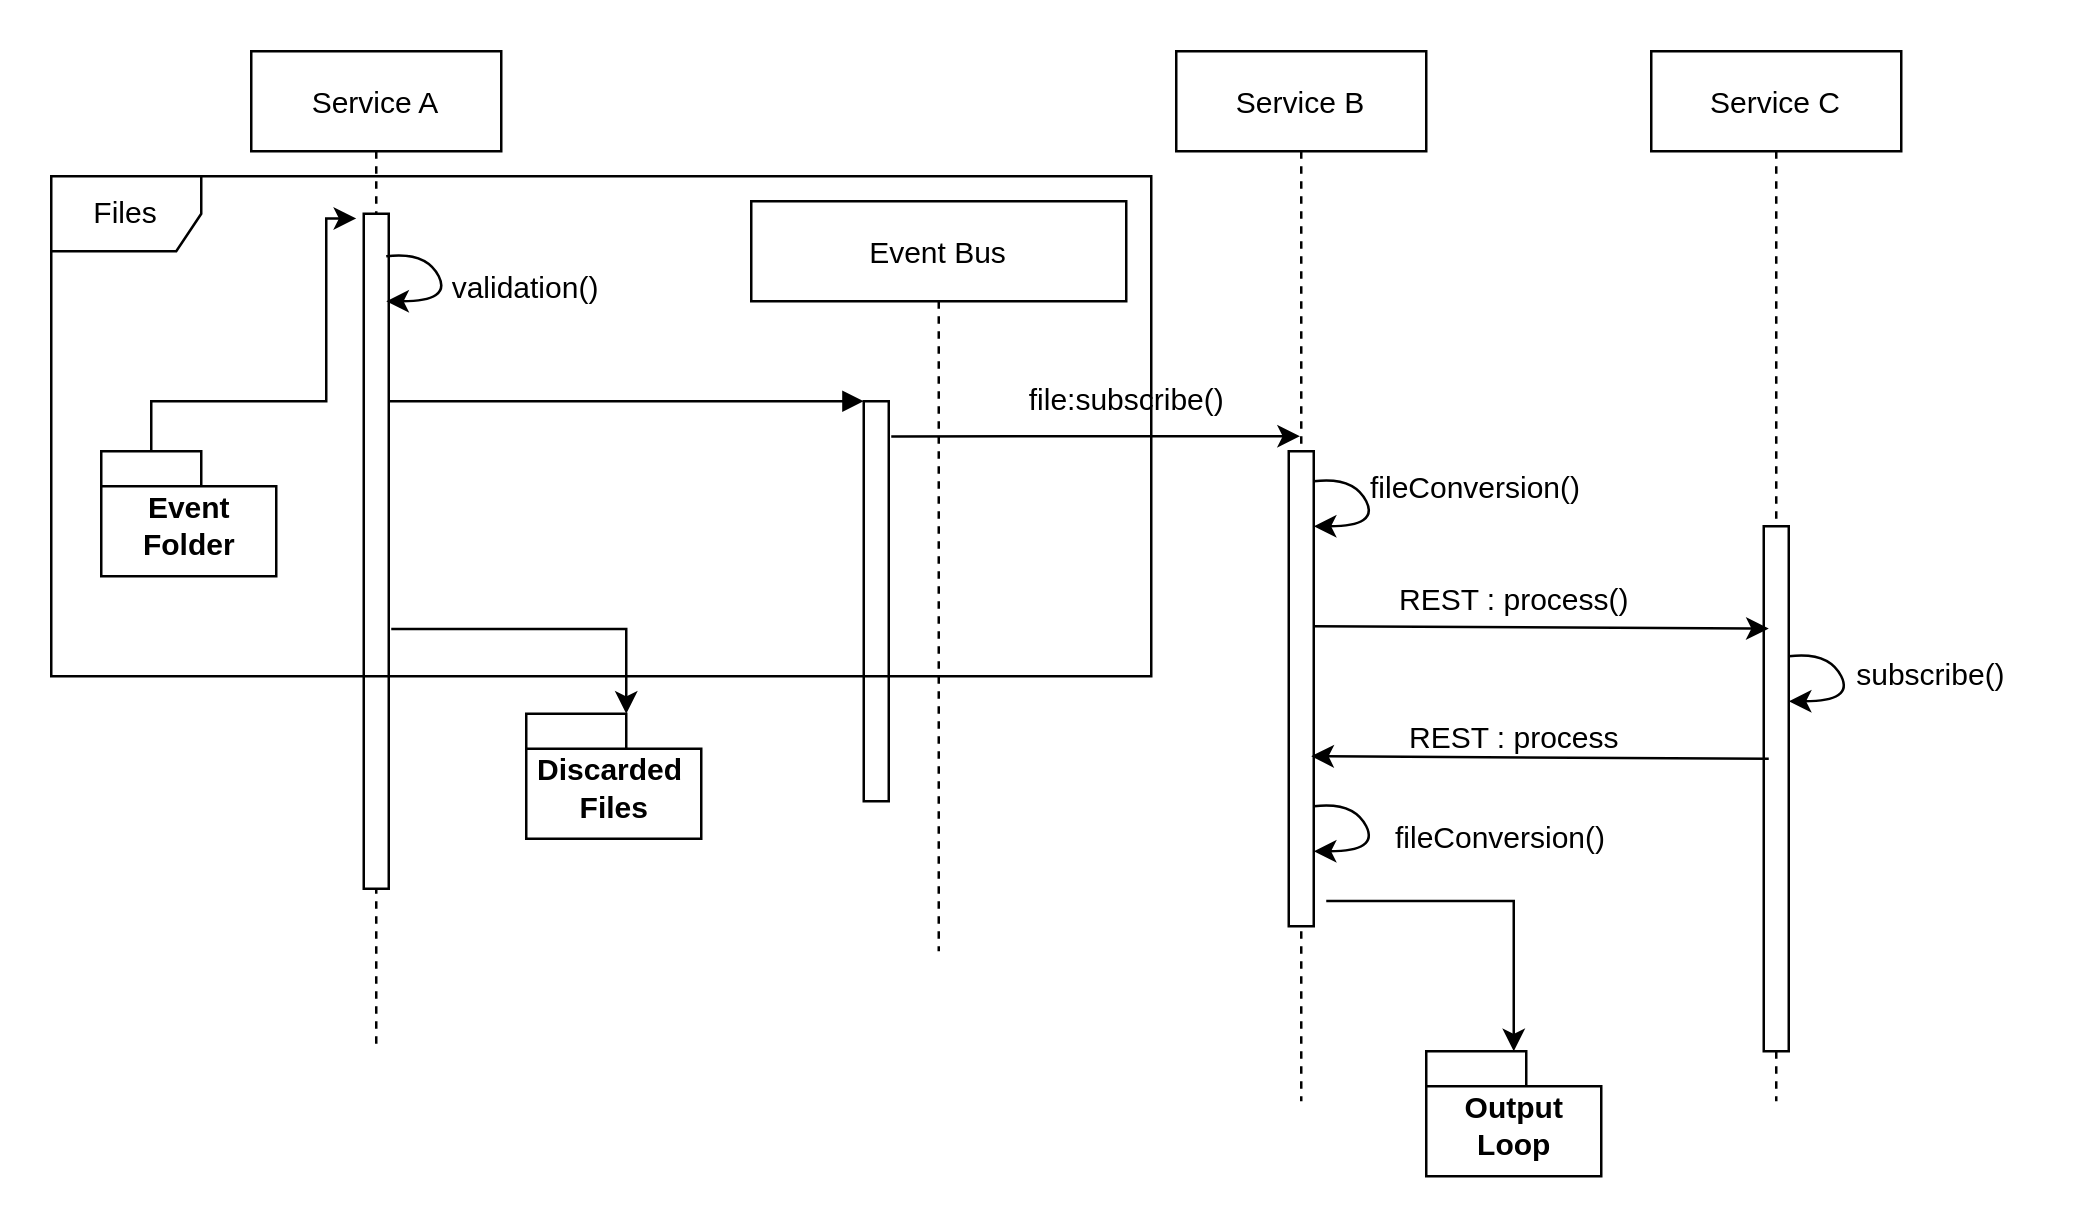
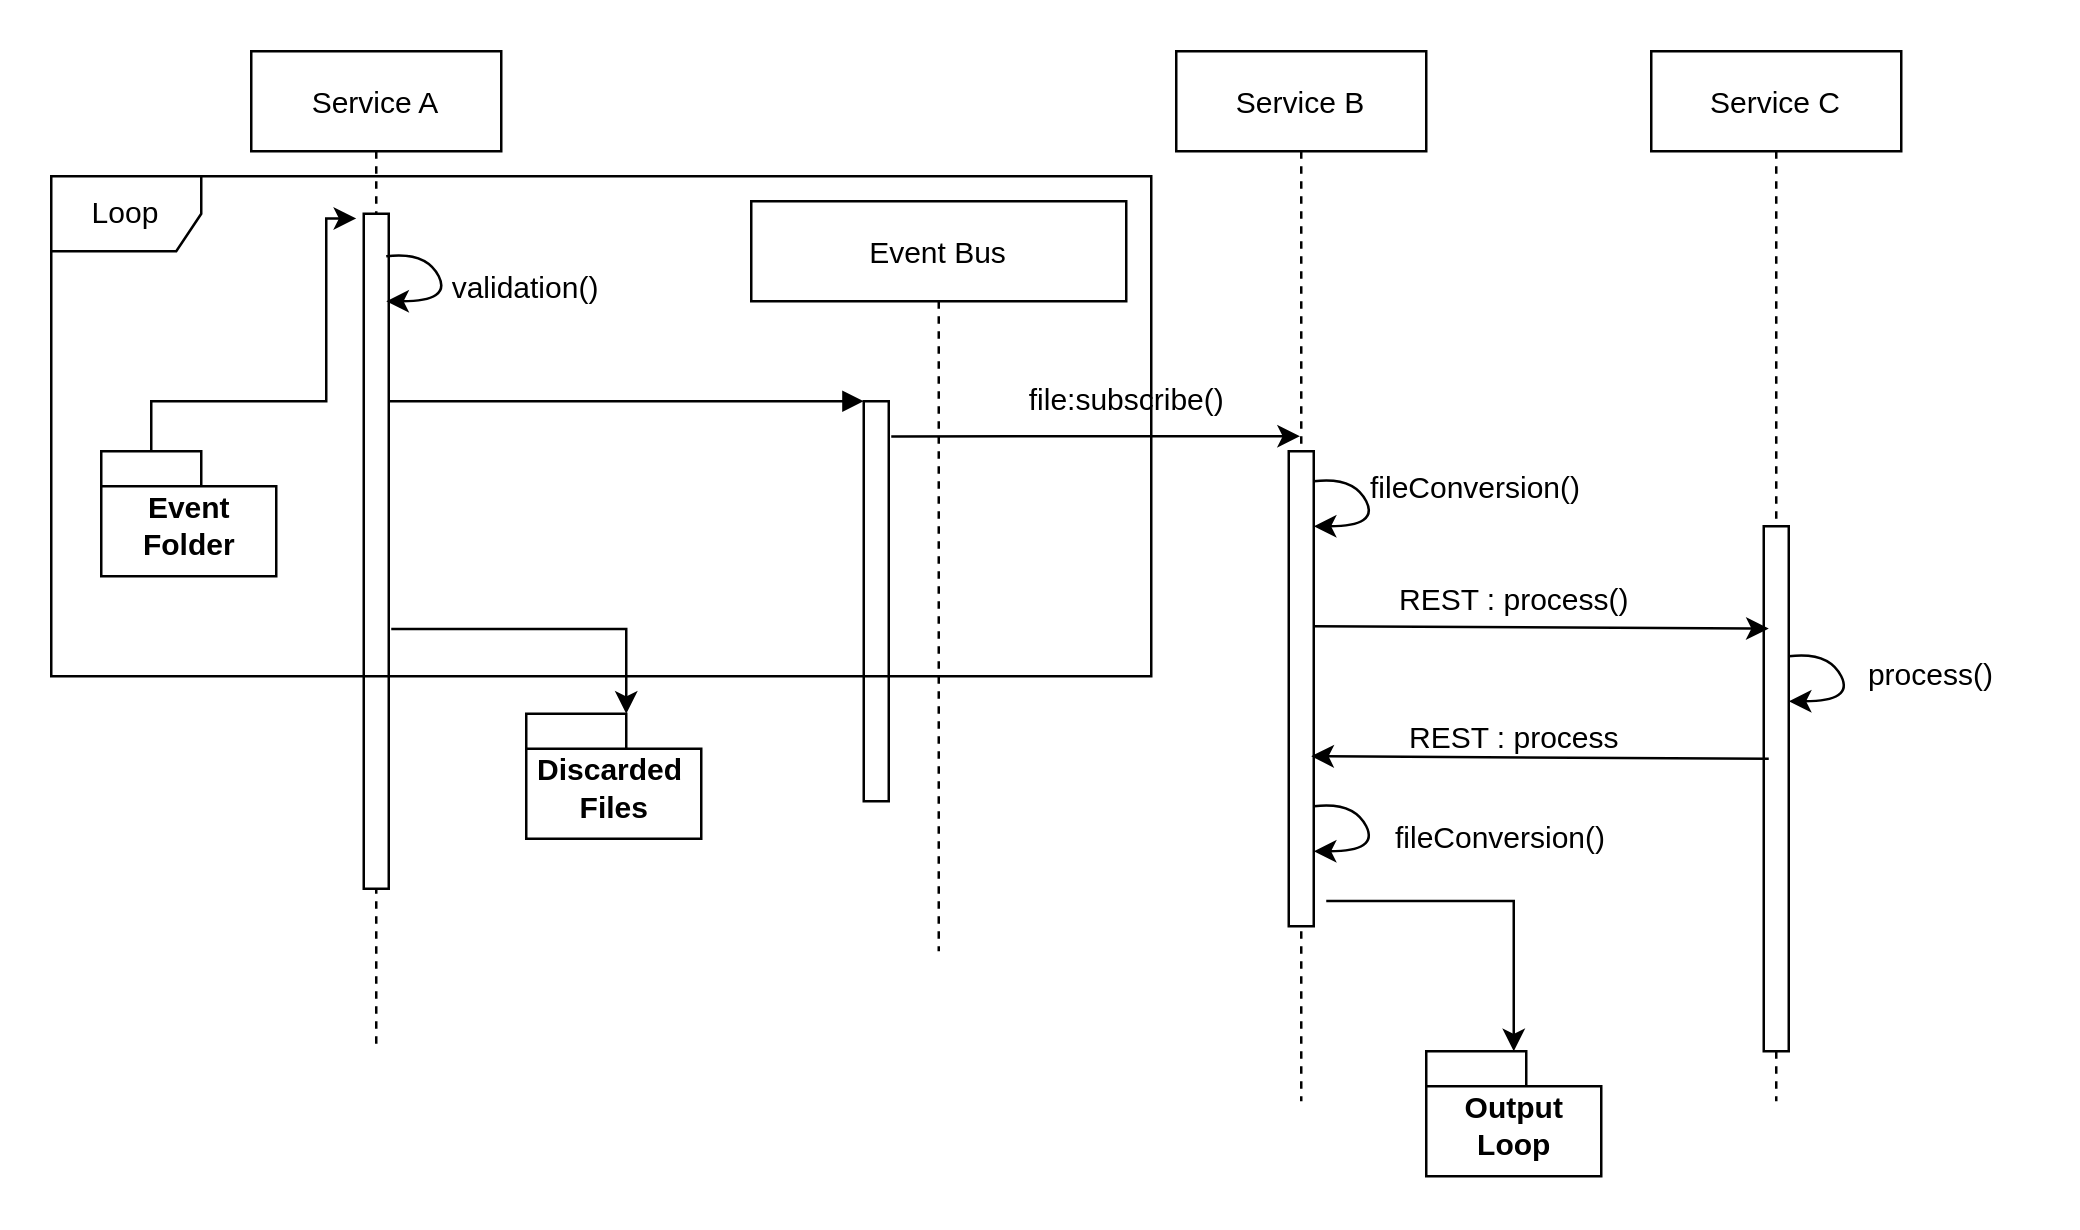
node "Files": label "Files" -> "Loop"
node "subscribe()": label "subscribe()" -> "process()"
